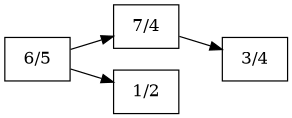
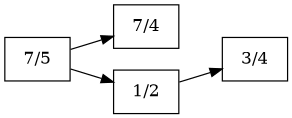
edge "7/4" -> "3/4": now "1/2" -> "3/4"
node "6/5": label "6/5" -> "7/5"
